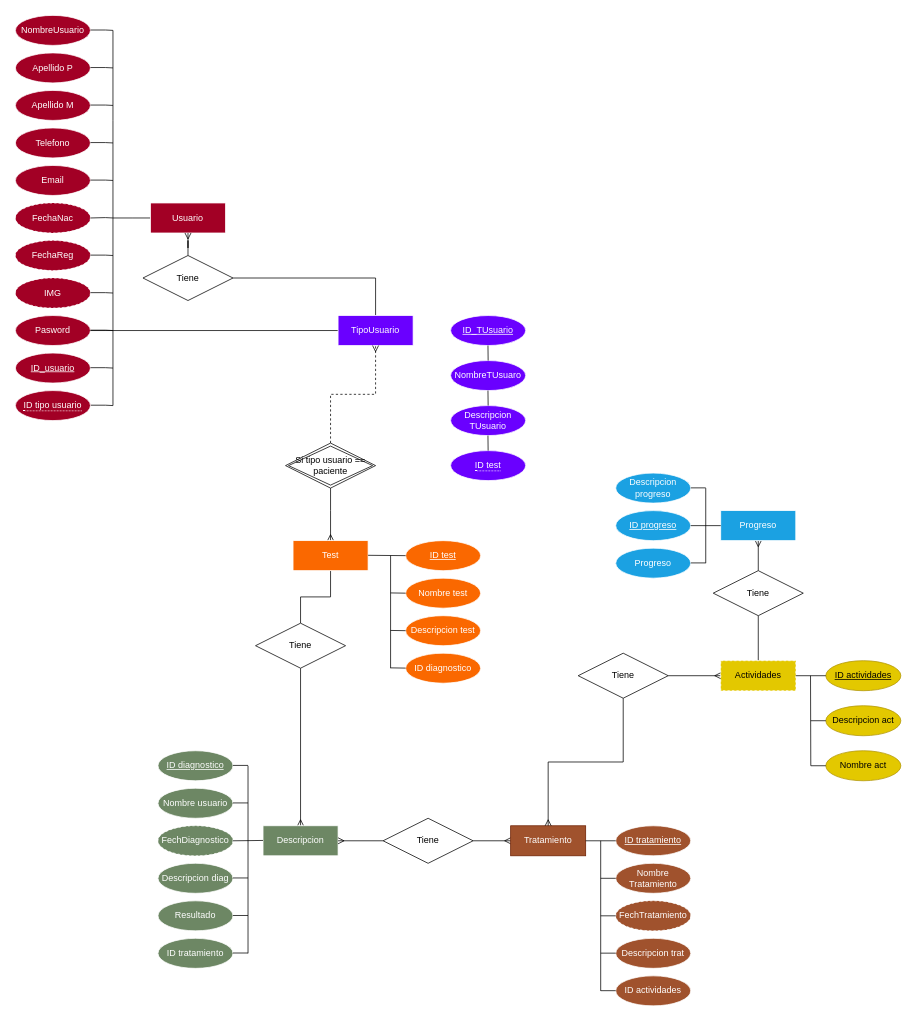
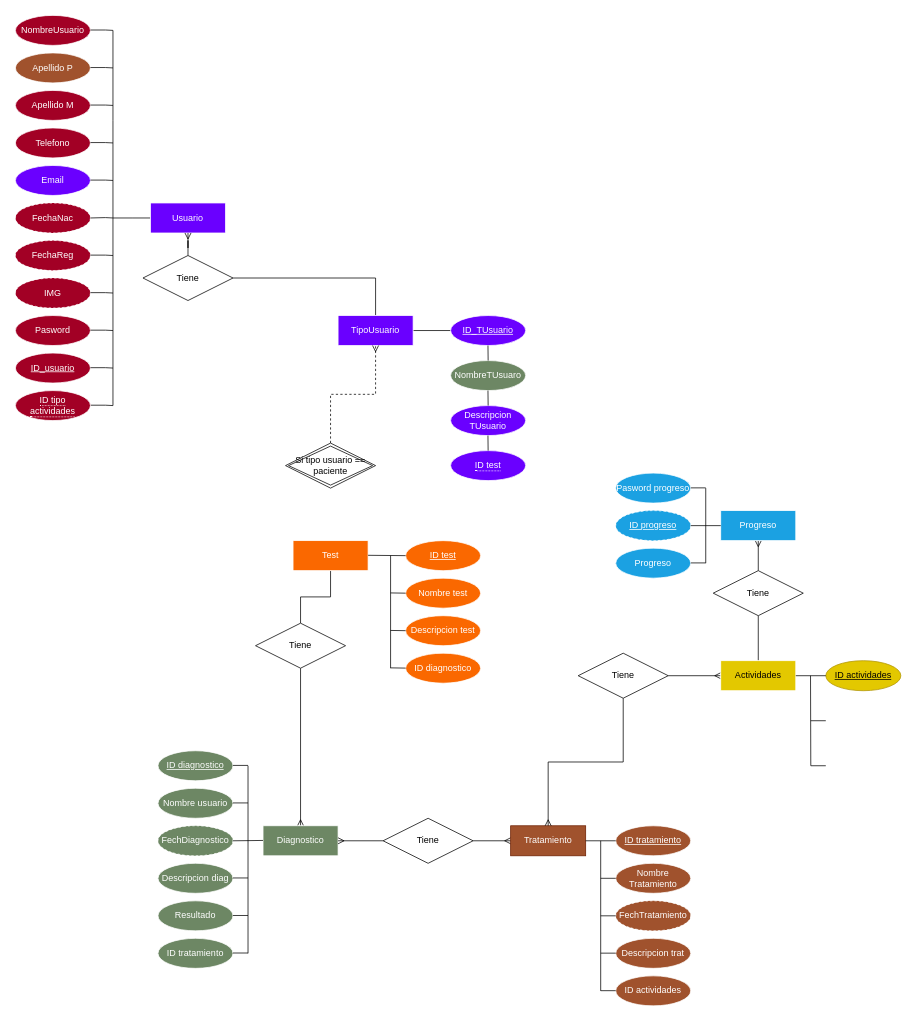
node "Apellido P": fillcolor #a20025 -> #a0522d
node "Email": fillcolor #a20025 -> #6a00ff
node "Usuario": fillcolor #a20025 -> #6a00ff
edge "Pasword" -- "TipoUsuario": now "ID_TUsuario" -- "TipoUsuario"
node "NombreTUsuaro": fillcolor #6a00ff -> #6d8764
node "ID tipo usuario": label "ID tipo usuario" -> "ID tipo actividades"
node "Descripcion progreso": label "Descripcion progreso" -> "Pasword progreso"
edge "Si tipo usuario == paciente" -> "Test": removed
node "ID progreso": style solid -> dashed
node "Actividades": style dashed -> solid
node "Descripcion act": removed
node "Nombre act": removed
node "Descripcion": label "Descripcion" -> "Diagnostico"
